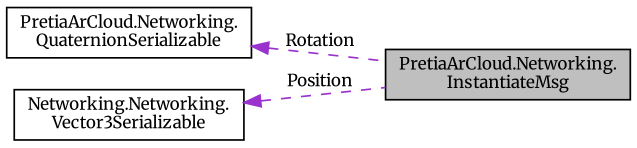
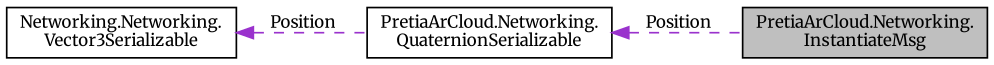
edge "PretiaArCloud.Networking. InstantiateMsg" -> "PretiaArCloud.Networking. QuaternionSerializable": label " Rotation" -> " Position"
edge "PretiaArCloud.Networking. InstantiateMsg" -> "Networking.Networking. Vector3Serializable": now "PretiaArCloud.Networking. QuaternionSerializable" -> "Networking.Networking. Vector3Serializable"
